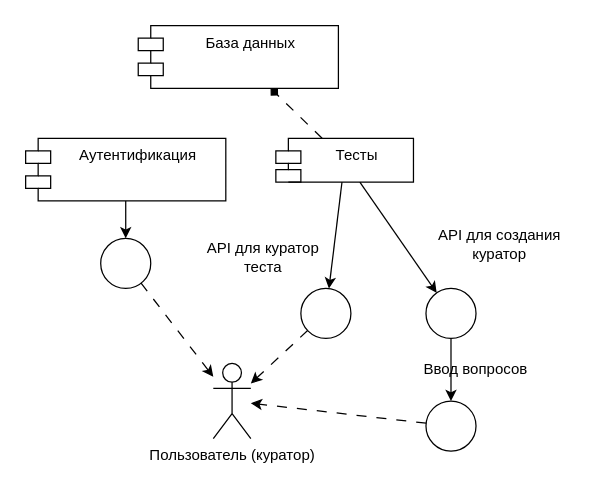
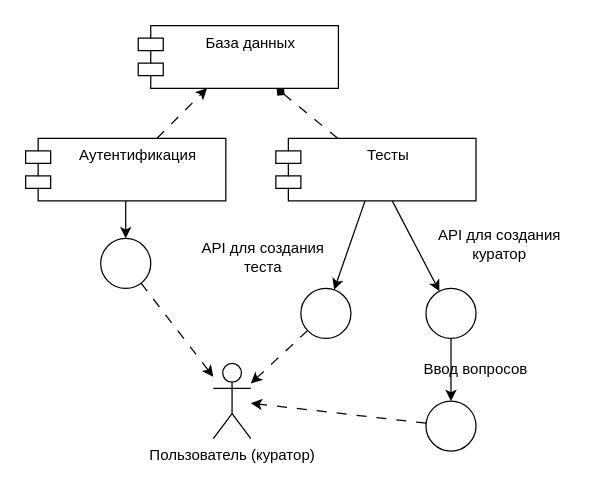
edge "Аутентификация" -> "База данных": added
node "Тесты": size 138x44 -> 200x63
node "API для куратор теста": label "API для куратор теста" -> "API для создания теста"
